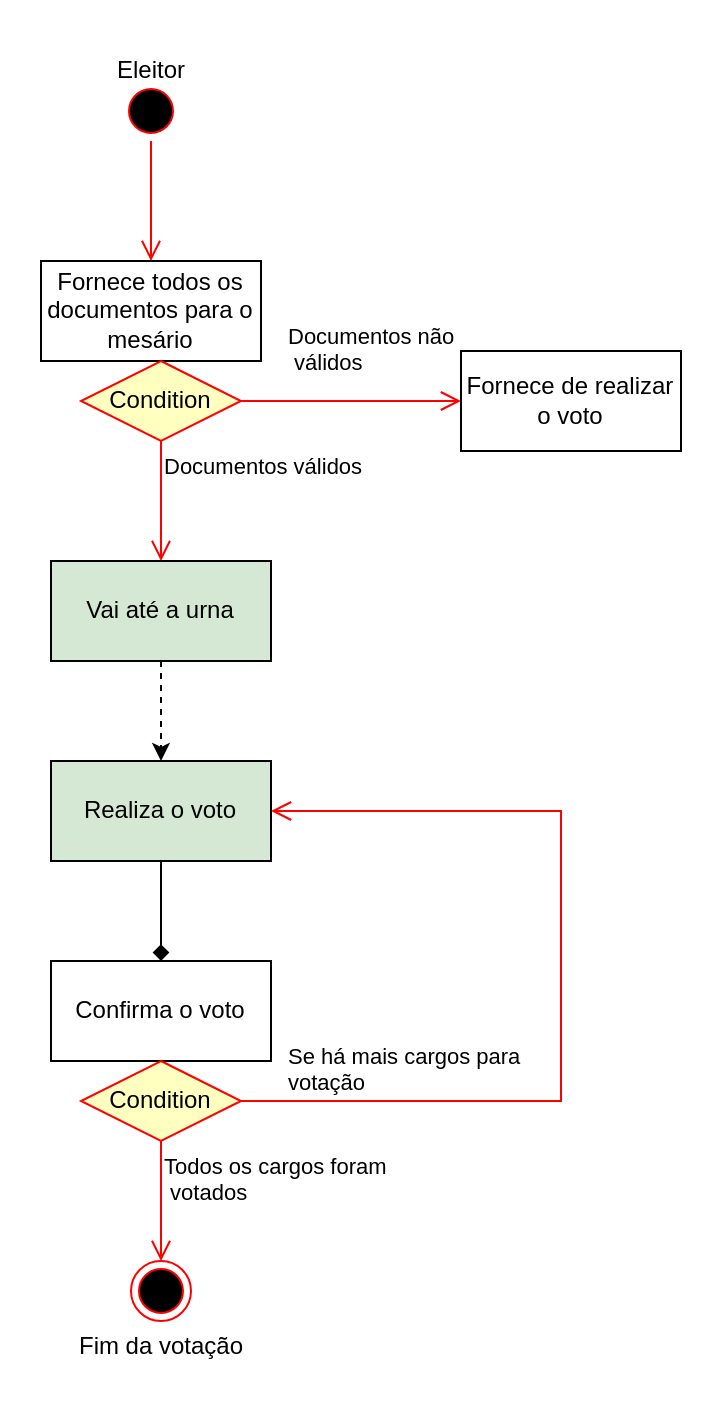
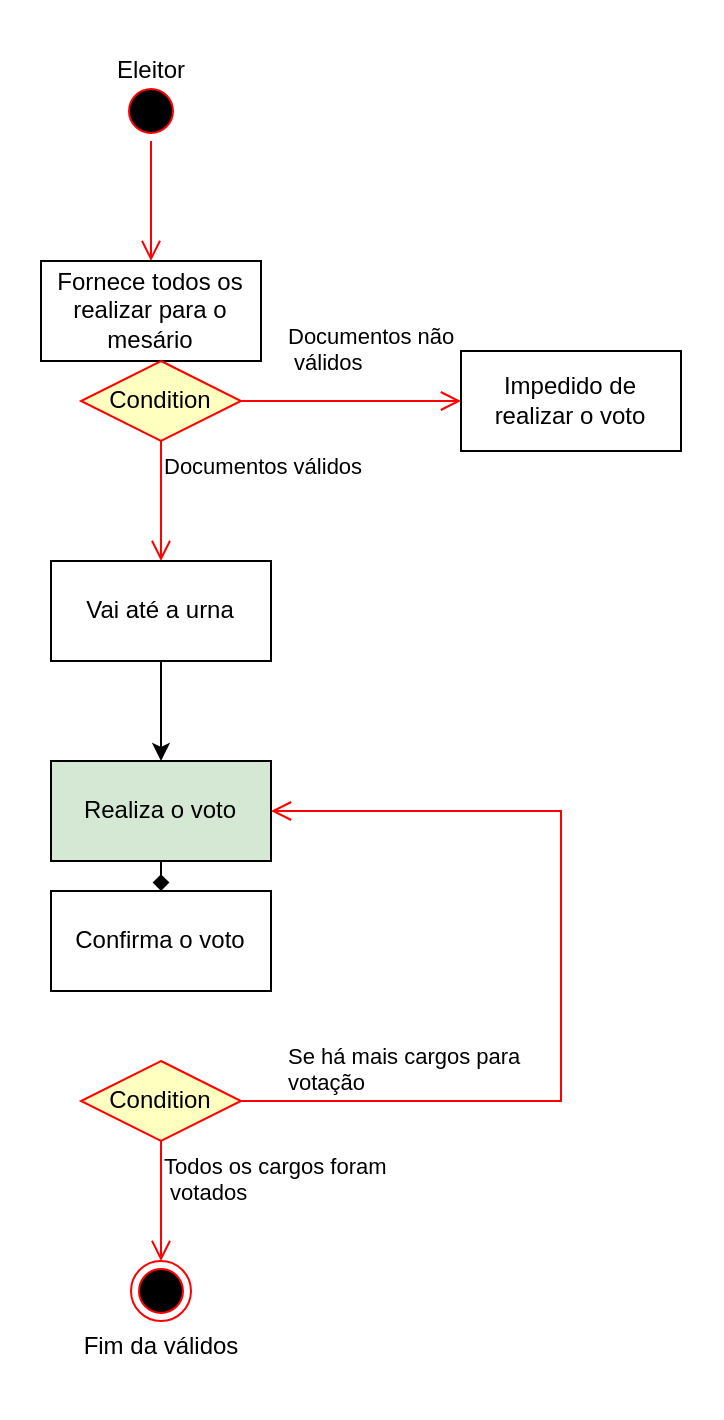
node "Fornece todos os documentos para o mesário": label "Fornece todos os documentos para o mesário" -> "Fornece todos os realizar para o mesário"
node "Fornece de realizar o voto": label "Fornece de realizar o voto" -> "Impedido de realizar o voto"
node "Vai até a urna": fillcolor #d5e8d4 -> #ffffff
edge "Vai até a urna" -> "Realiza o voto": style dashed -> solid
node "Confirma o voto": moved (161, 1011) -> (161, 941)
node "Fim da votação": label "Fim da votação" -> "Fim da válidos"
